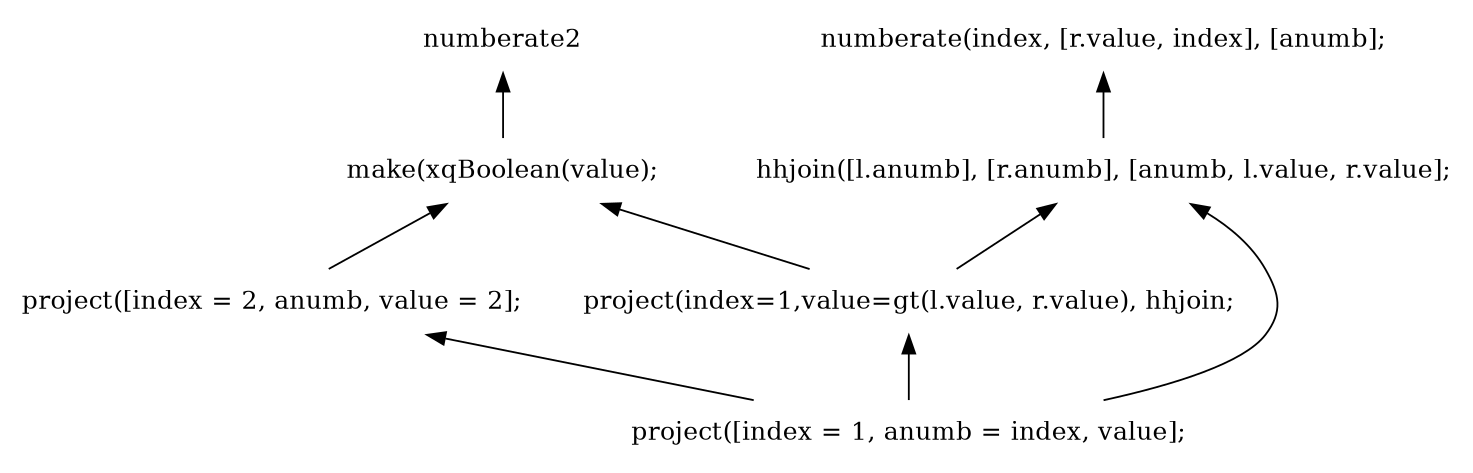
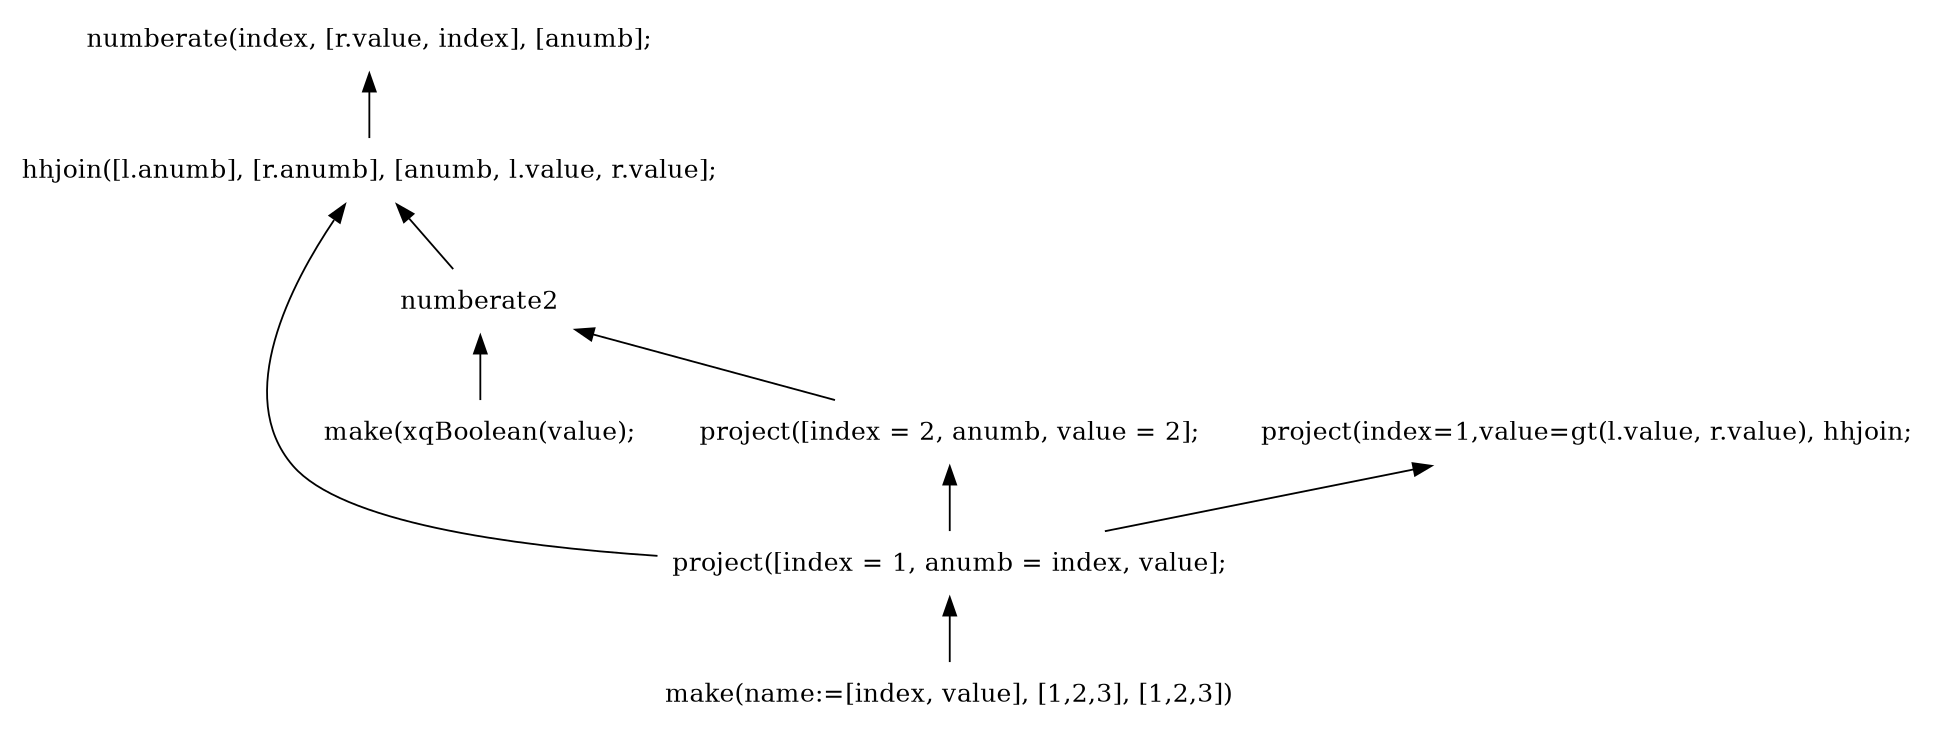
edge "make(xqBoolean(value);" -- "project(index=1,value=gt(l.value, r.value), hhjoin;": removed
edge "make(xqBoolean(value);" -- "project([index = 2, anumb, value = 2];": now "numberate2" -- "project([index = 2, anumb, value = 2];"
edge "hhjoin([l.anumb], [r.anumb], [anumb, l.value, r.value];" -- "project(index=1,value=gt(l.value, r.value), hhjoin;": now "hhjoin([l.anumb], [r.anumb], [anumb, l.value, r.value];" -- "numberate2"
node "make(name:=[index, value], [1,2,3], [1,2,3])": added
